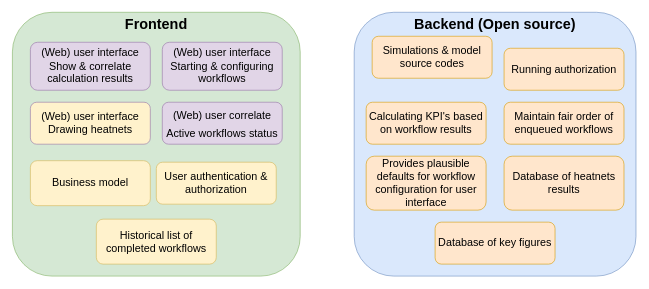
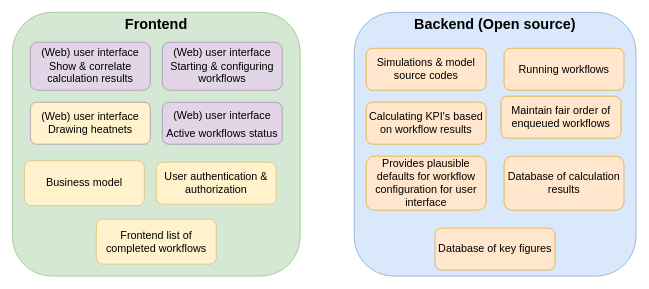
node "Simulations & model source codes": moved (432, 57) -> (426, 69)
node "Running authorization": label "Running authorization" -> "Running workflows"
node "(Web) user correlate Active workflows status": label "(Web) user correlate Active workflows status" -> "(Web) user interface Active workflows status"
node "Maintain fair order of enqueued workflows": moved (564, 123) -> (561, 117)
node "Business model": moved (90, 183) -> (84, 183)
node "Database of heatnets results": label "Database of heatnets results" -> "Database of calculation results"
node "Historical list of completed workflows": label "Historical list of completed workflows" -> "Frontend list of completed workflows"
node "Database of key figures": moved (495, 243) -> (495, 249)
